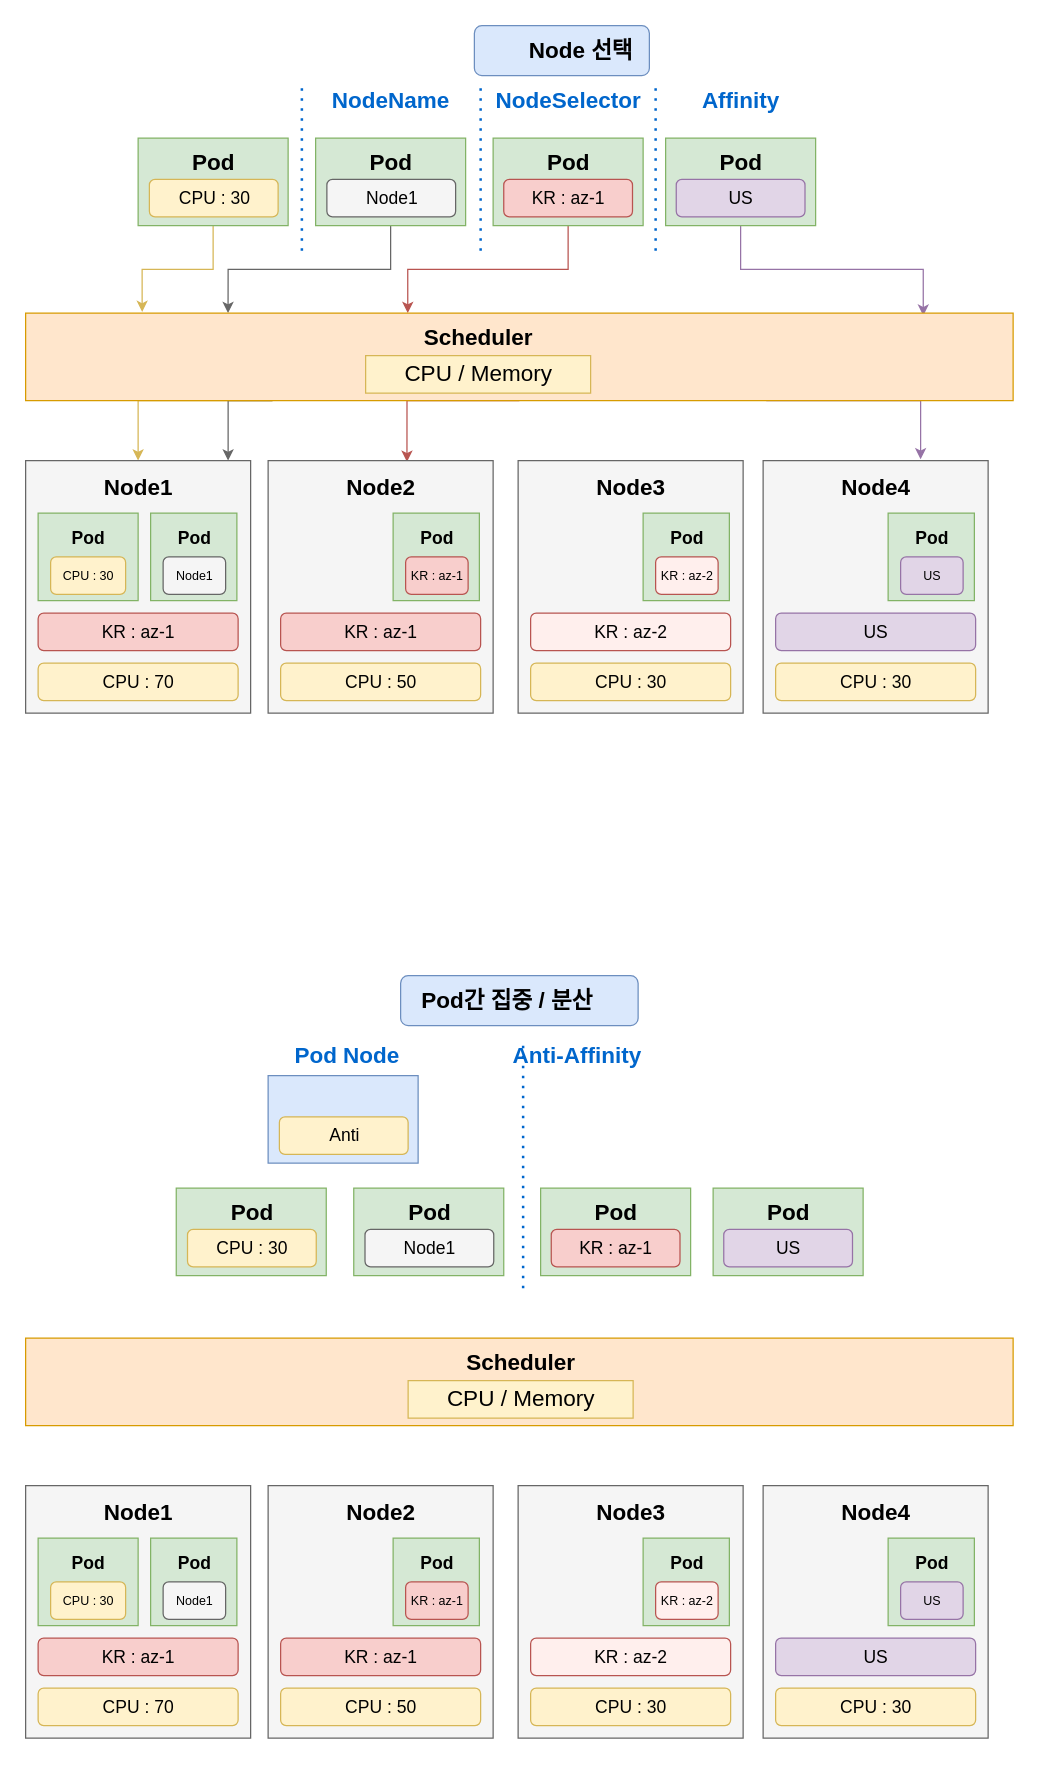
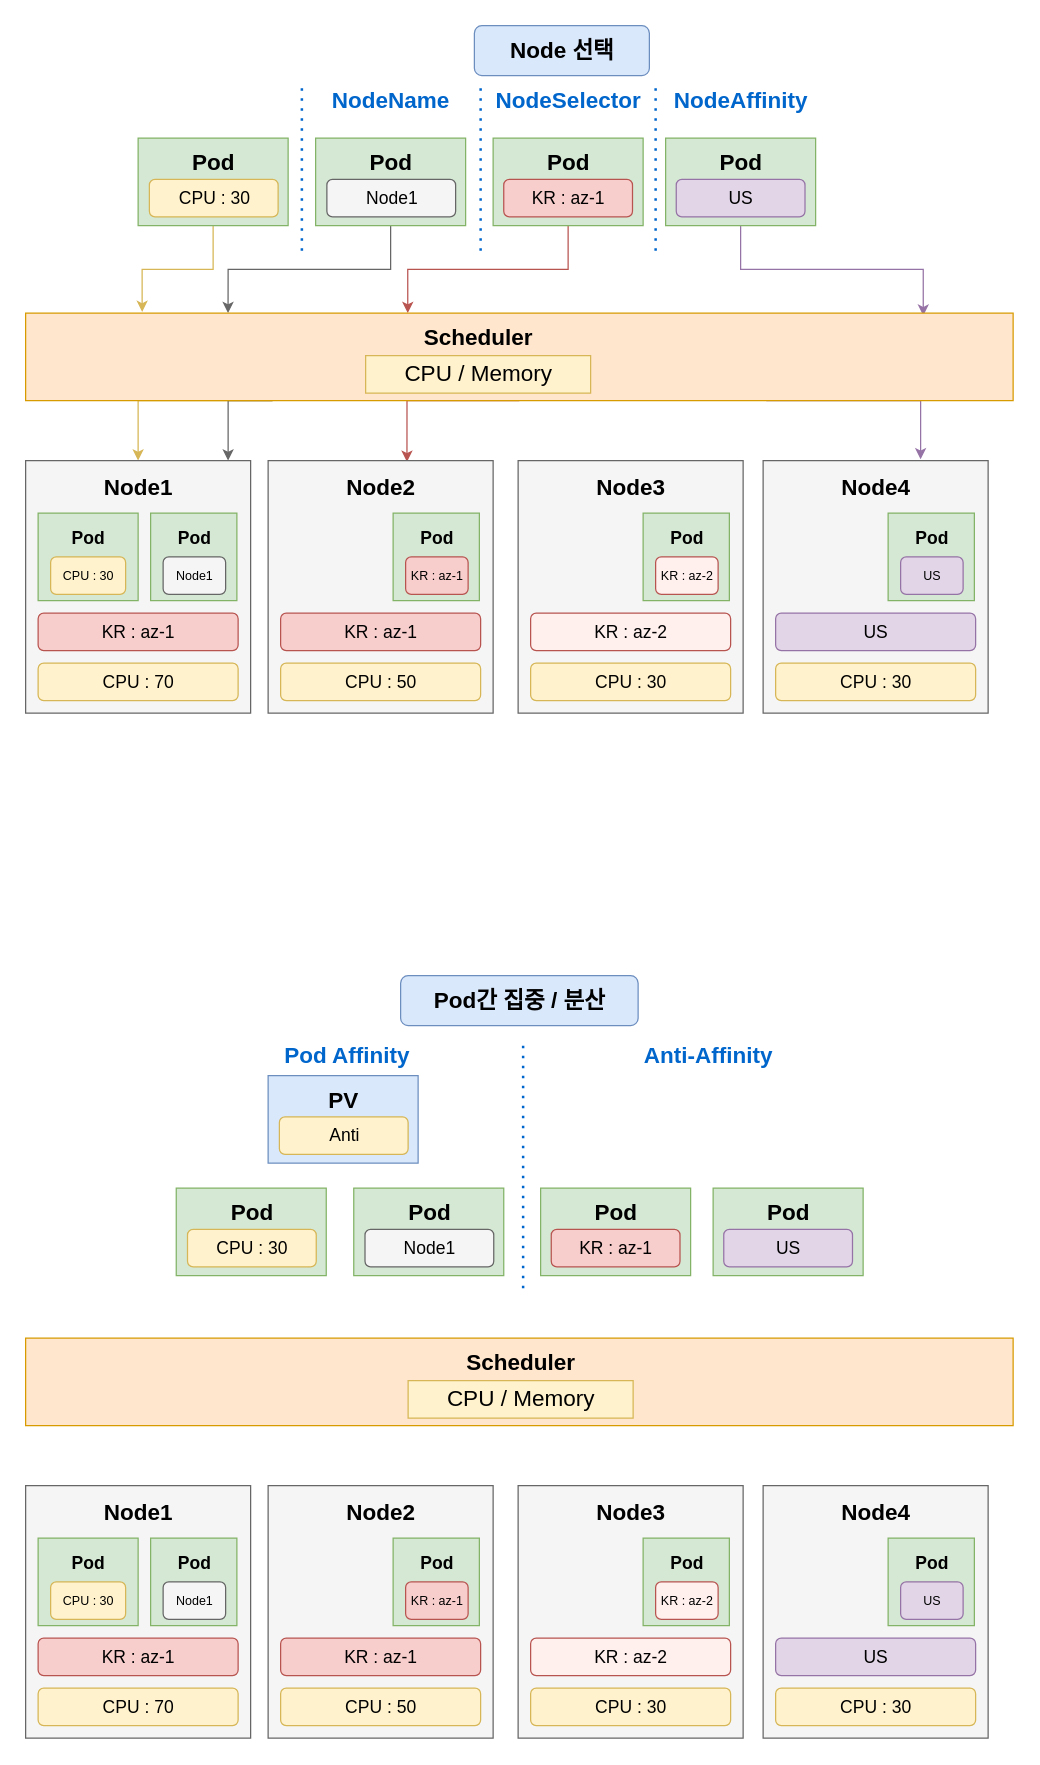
node "Node 선택": moved (581, 51) -> (562, 51)
node "Affinity": label "Affinity" -> "NodeAffinity"
node "Pod간 집중 / 분산": moved (507, 1001) -> (519, 1001)
node "Pod Node": label "Pod Node" -> "Pod Affinity"
node "Anti-Affinity": moved (576, 1056) -> (708, 1056)
node "PV": added
